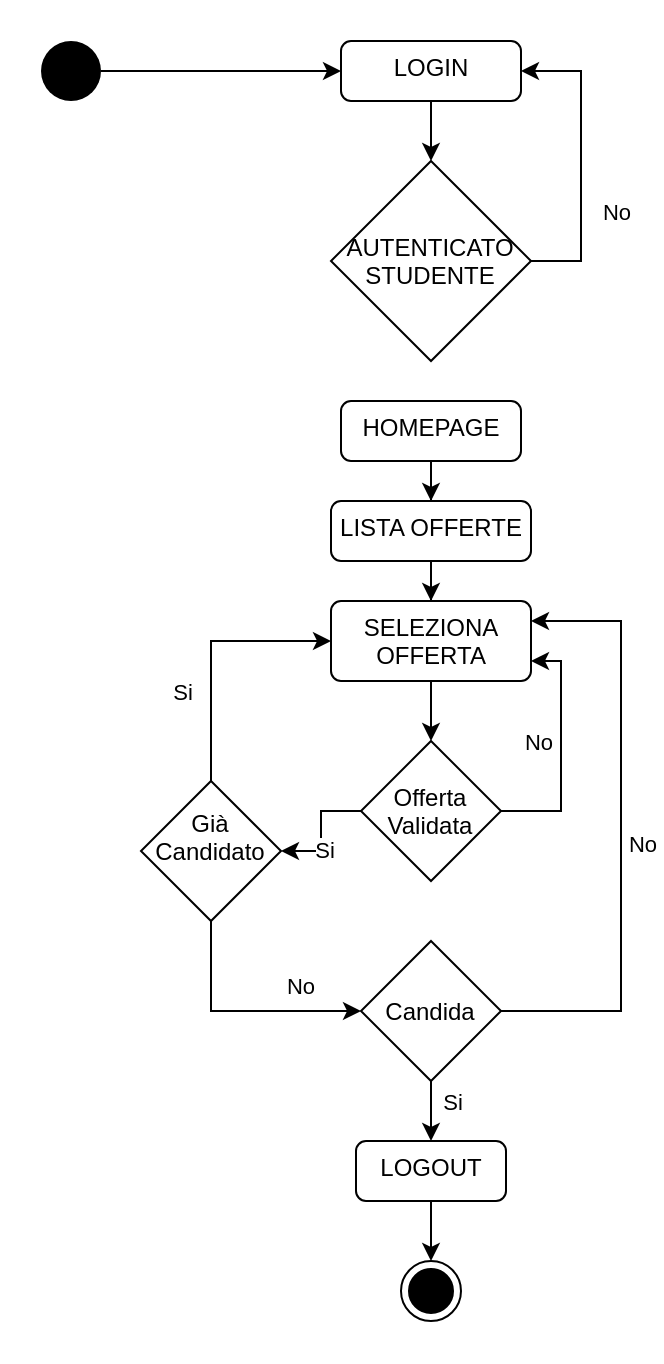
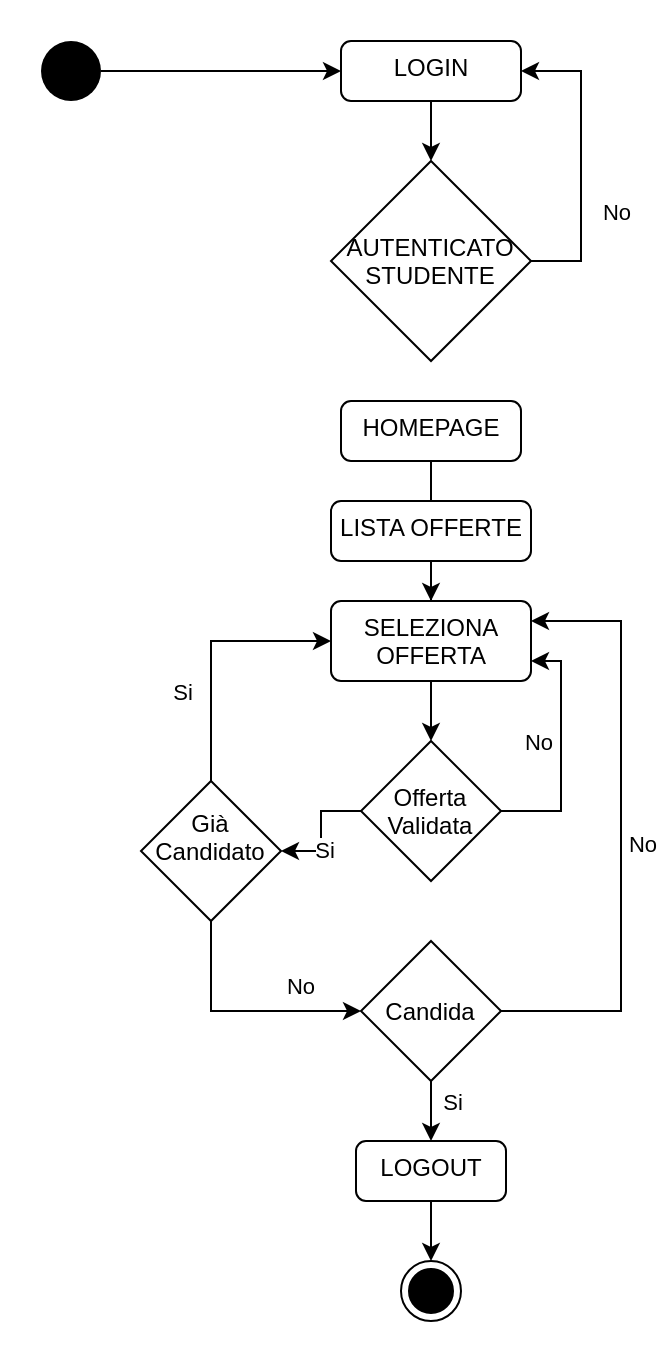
edge "HOMEPAGE" -> "LISTA OFFERTE": arrowhead classic -> none
